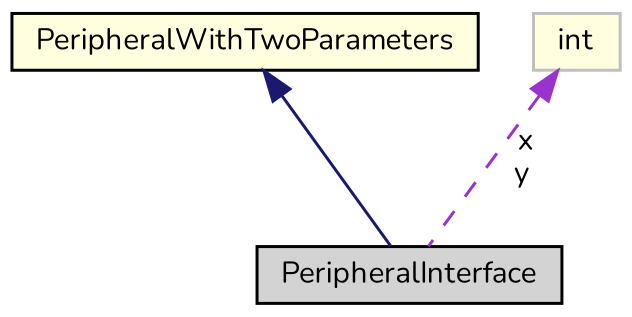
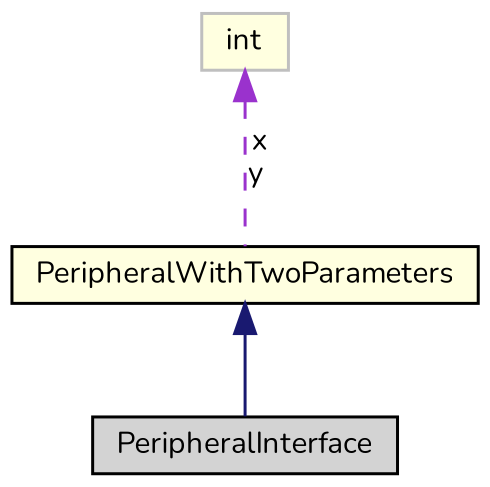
edge "PeripheralInterface" -> "int": now "PeripheralWithTwoParameters" -> "int"
